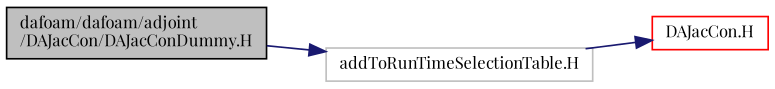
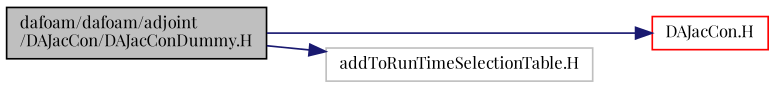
edge "addToRunTimeSelectionTable.H" -> "DAJacCon.H": now "dafoam/dafoam/adjoint /DAJacCon/DAJacConDummy.H" -> "DAJacCon.H"
